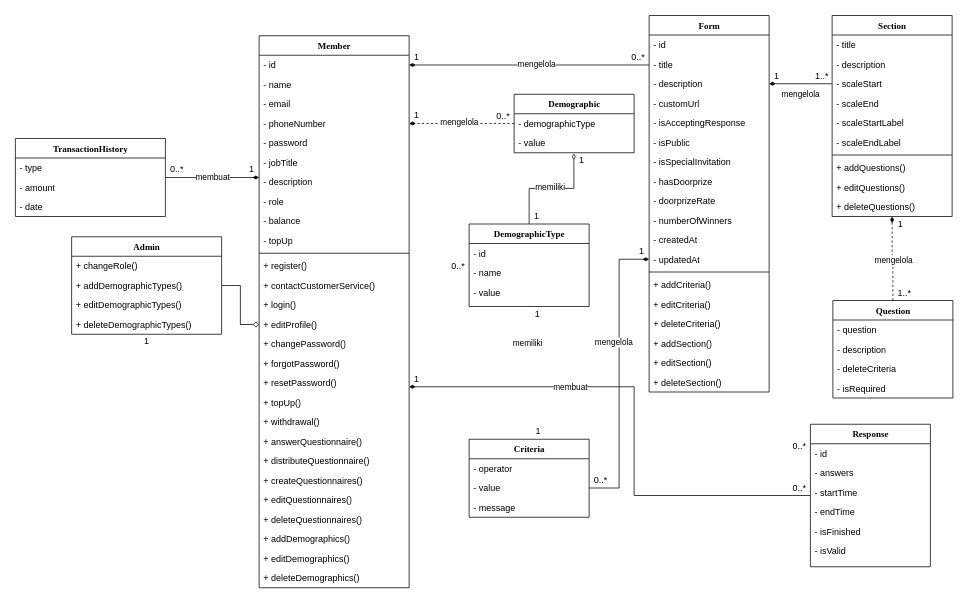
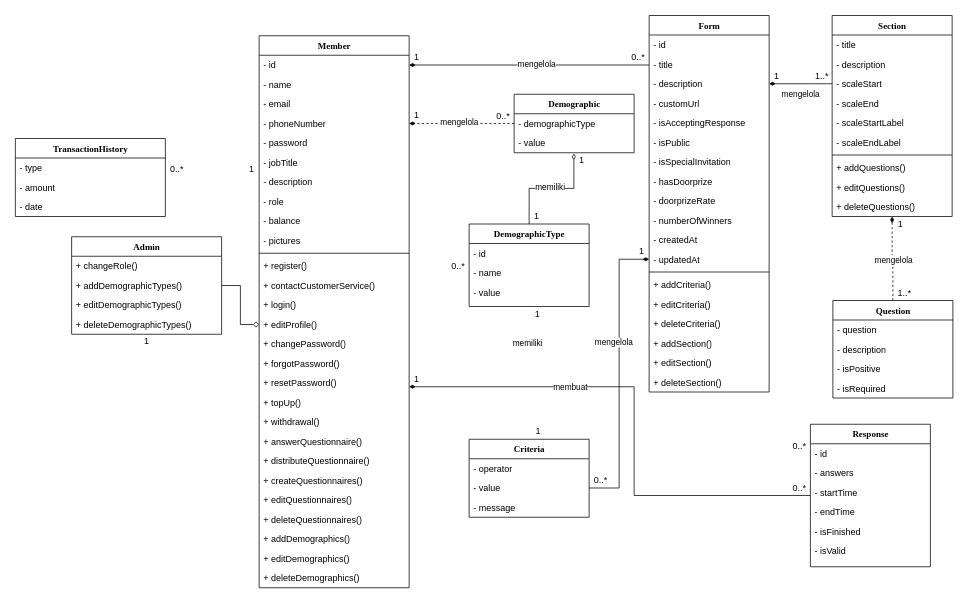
edge "TransactionHistory" -> "Member": removed, label "membuat"
node "- topUp": label "- topUp" -> "- pictures"
node "- deleteCriteria": label "- deleteCriteria" -> "- isPositive"
